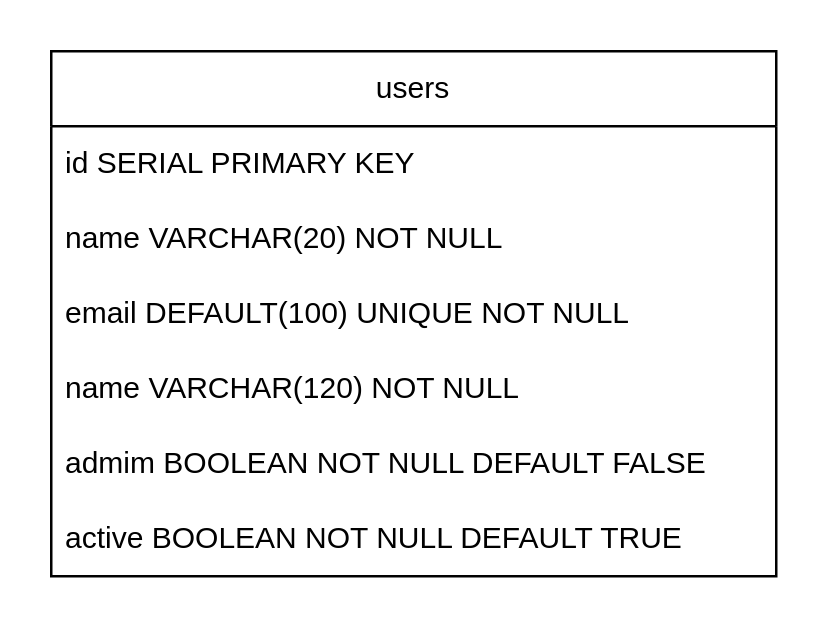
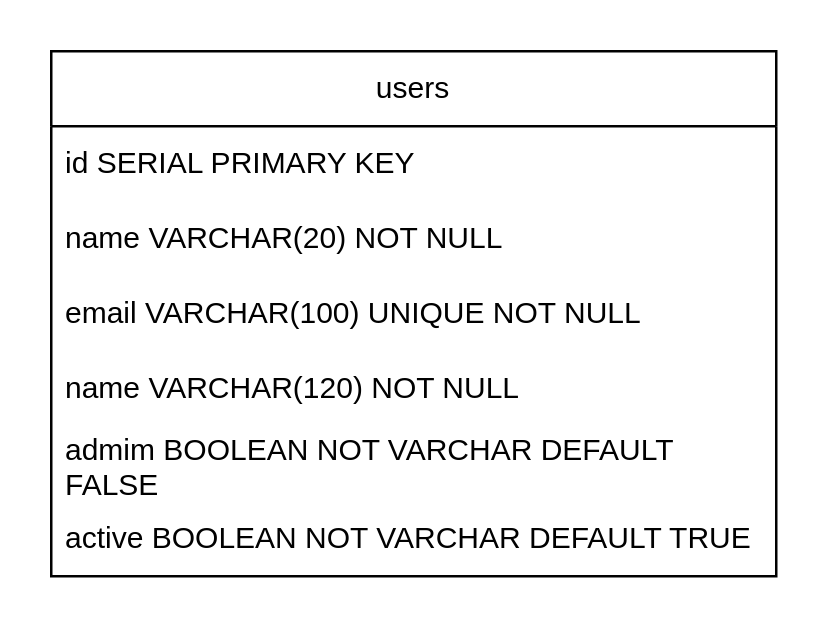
node "email DEFAULT(100) UNIQUE NOT NULL": label "email DEFAULT(100) UNIQUE NOT NULL" -> "email VARCHAR(100) UNIQUE NOT NULL"
node "admim BOOLEAN NOT NULL DEFAULT FALSE": label "admim BOOLEAN NOT NULL DEFAULT FALSE" -> "admim BOOLEAN NOT VARCHAR DEFAULT FALSE"
node "active BOOLEAN NOT NULL DEFAULT TRUE": label "active BOOLEAN NOT NULL DEFAULT TRUE" -> "active BOOLEAN NOT VARCHAR DEFAULT TRUE"
